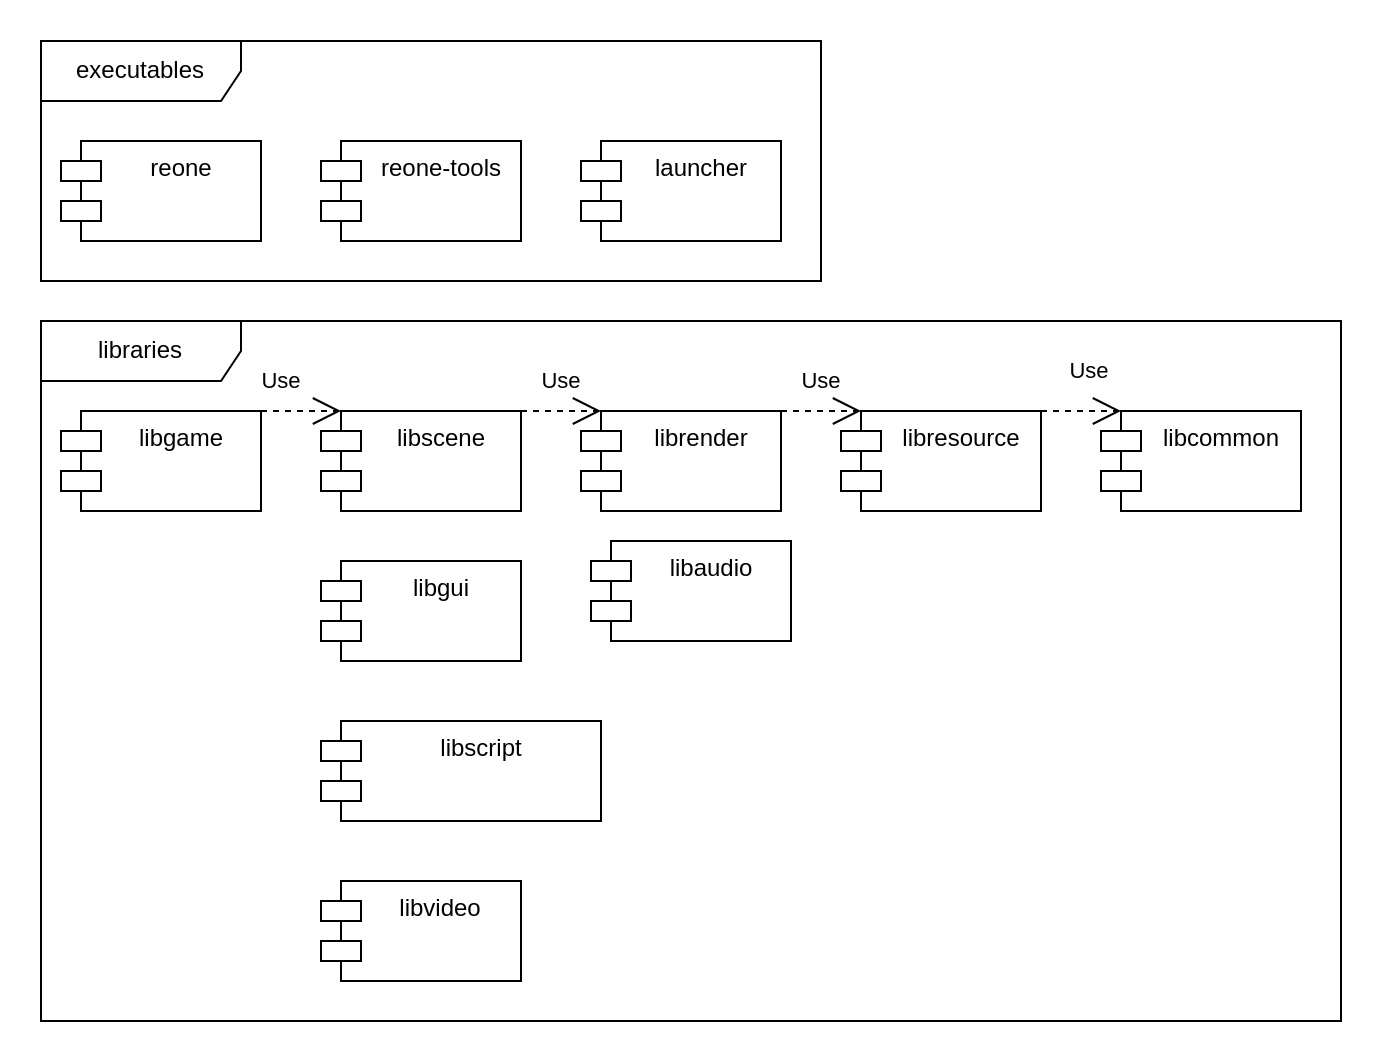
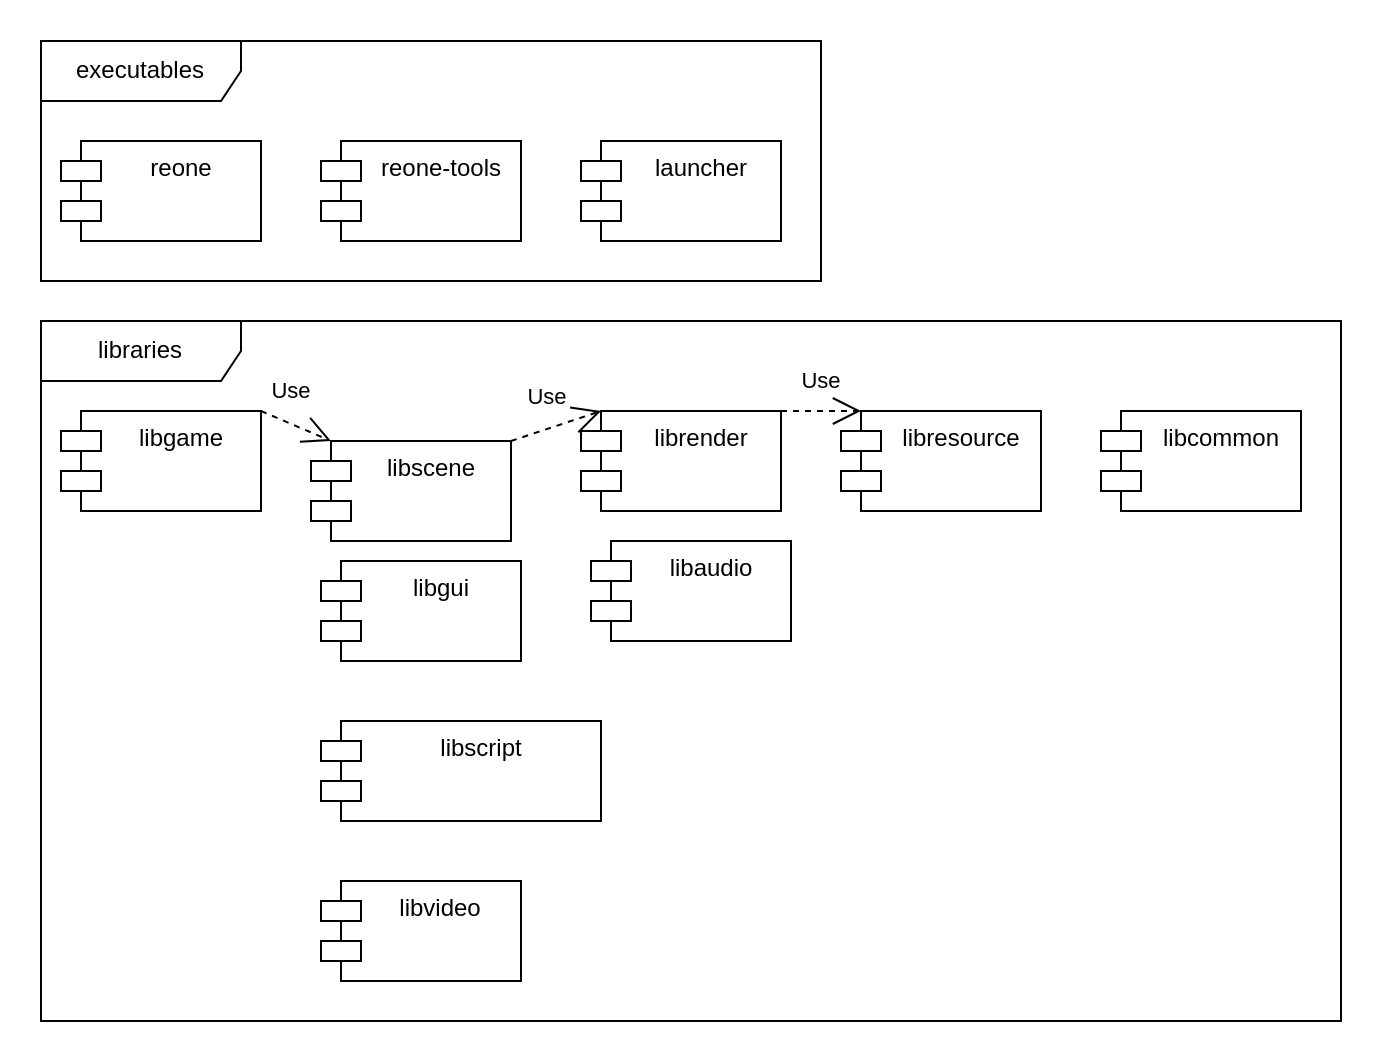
edge "libresource" -> "libcommon": removed, label "Use"
node "libscene": moved (421, 461) -> (411, 491)
